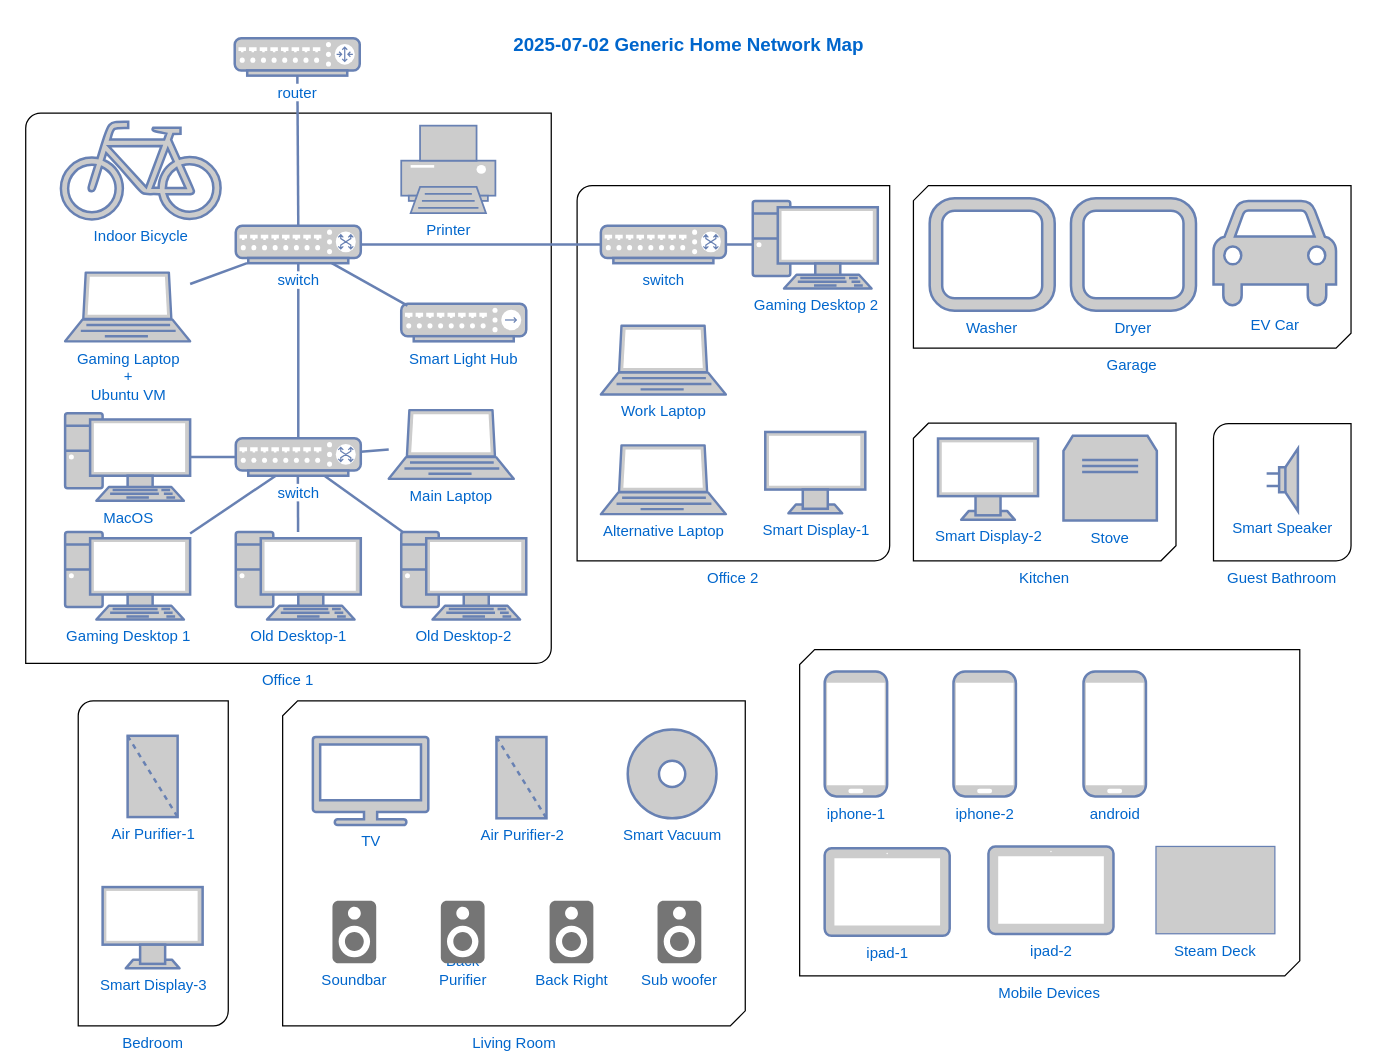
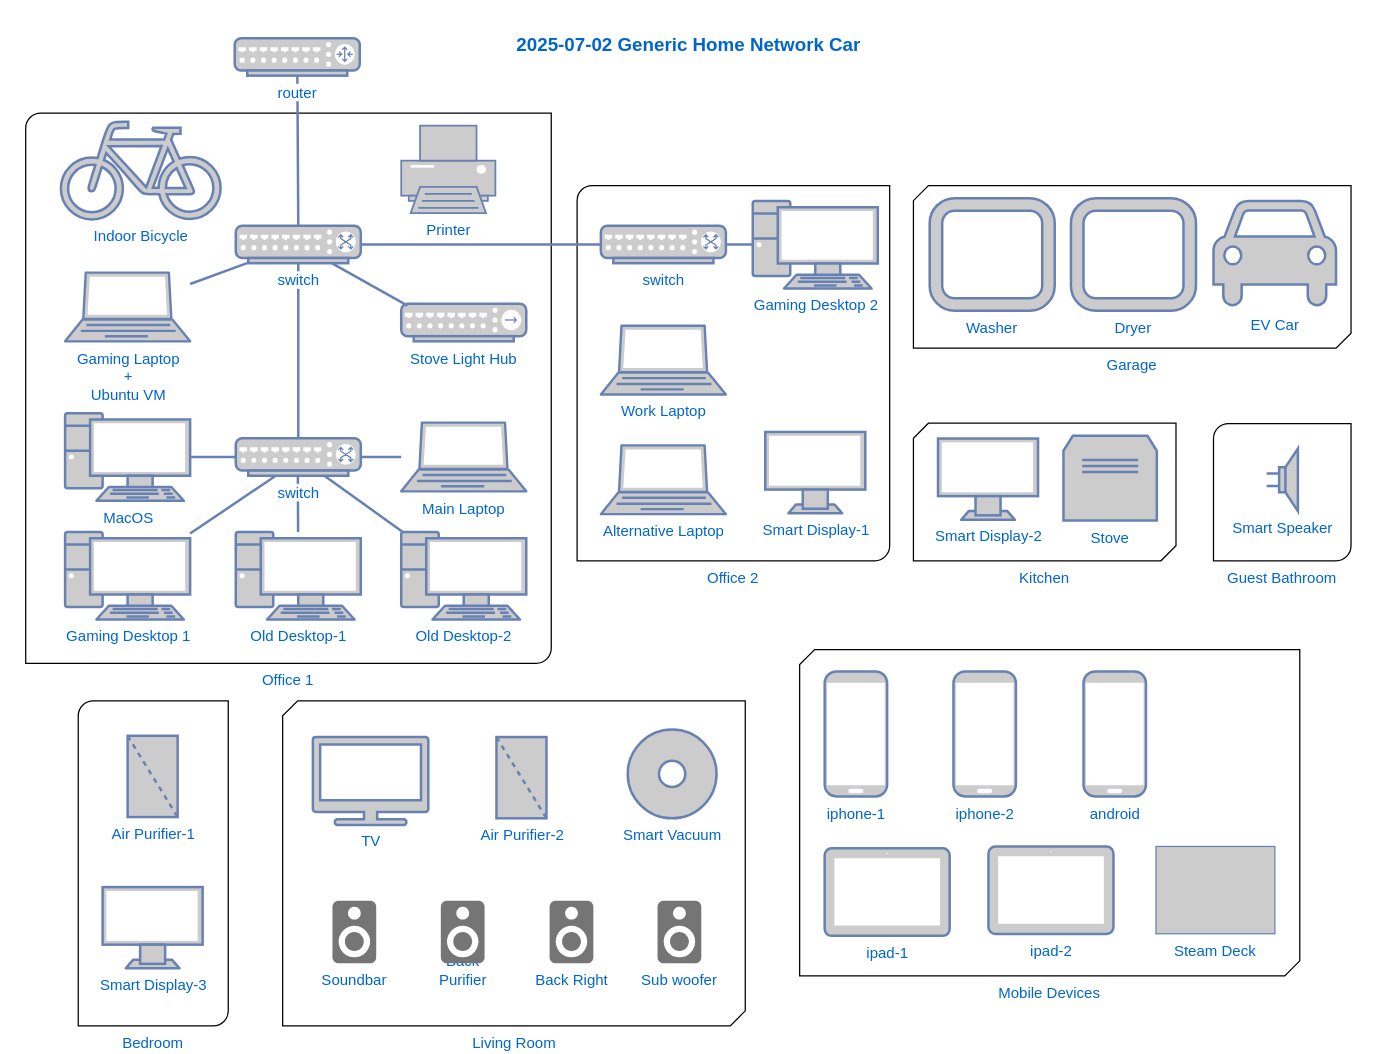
node "2025-07-02 Generic Home Network Map": label "2025-07-02 Generic Home Network Map" -> "2025-07-02 Generic Home Network Car"
node "Smart Light Hub": label "Smart Light Hub" -> "Stove Light Hub"
node "Main Laptop": moved (451, 444) -> (464, 457)
